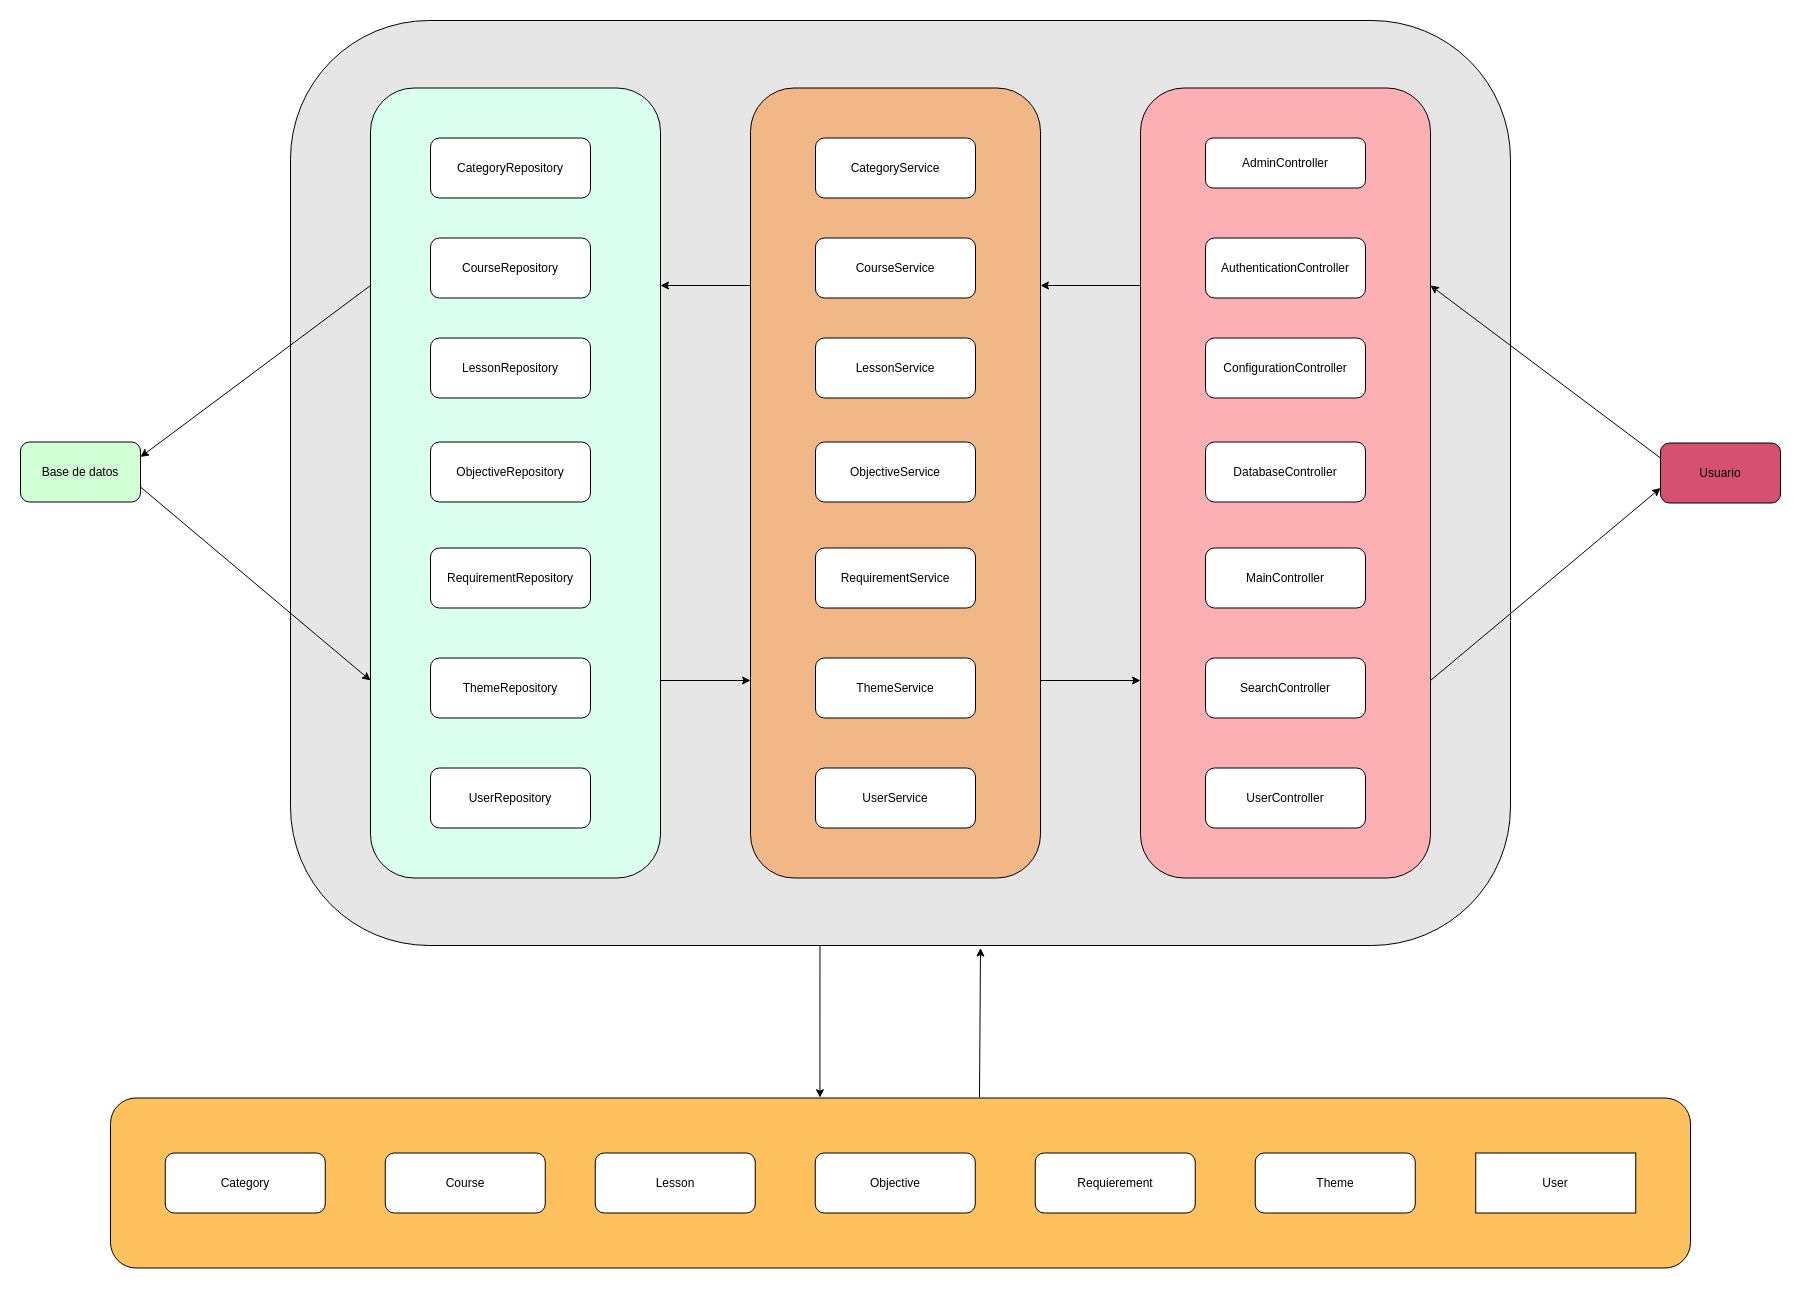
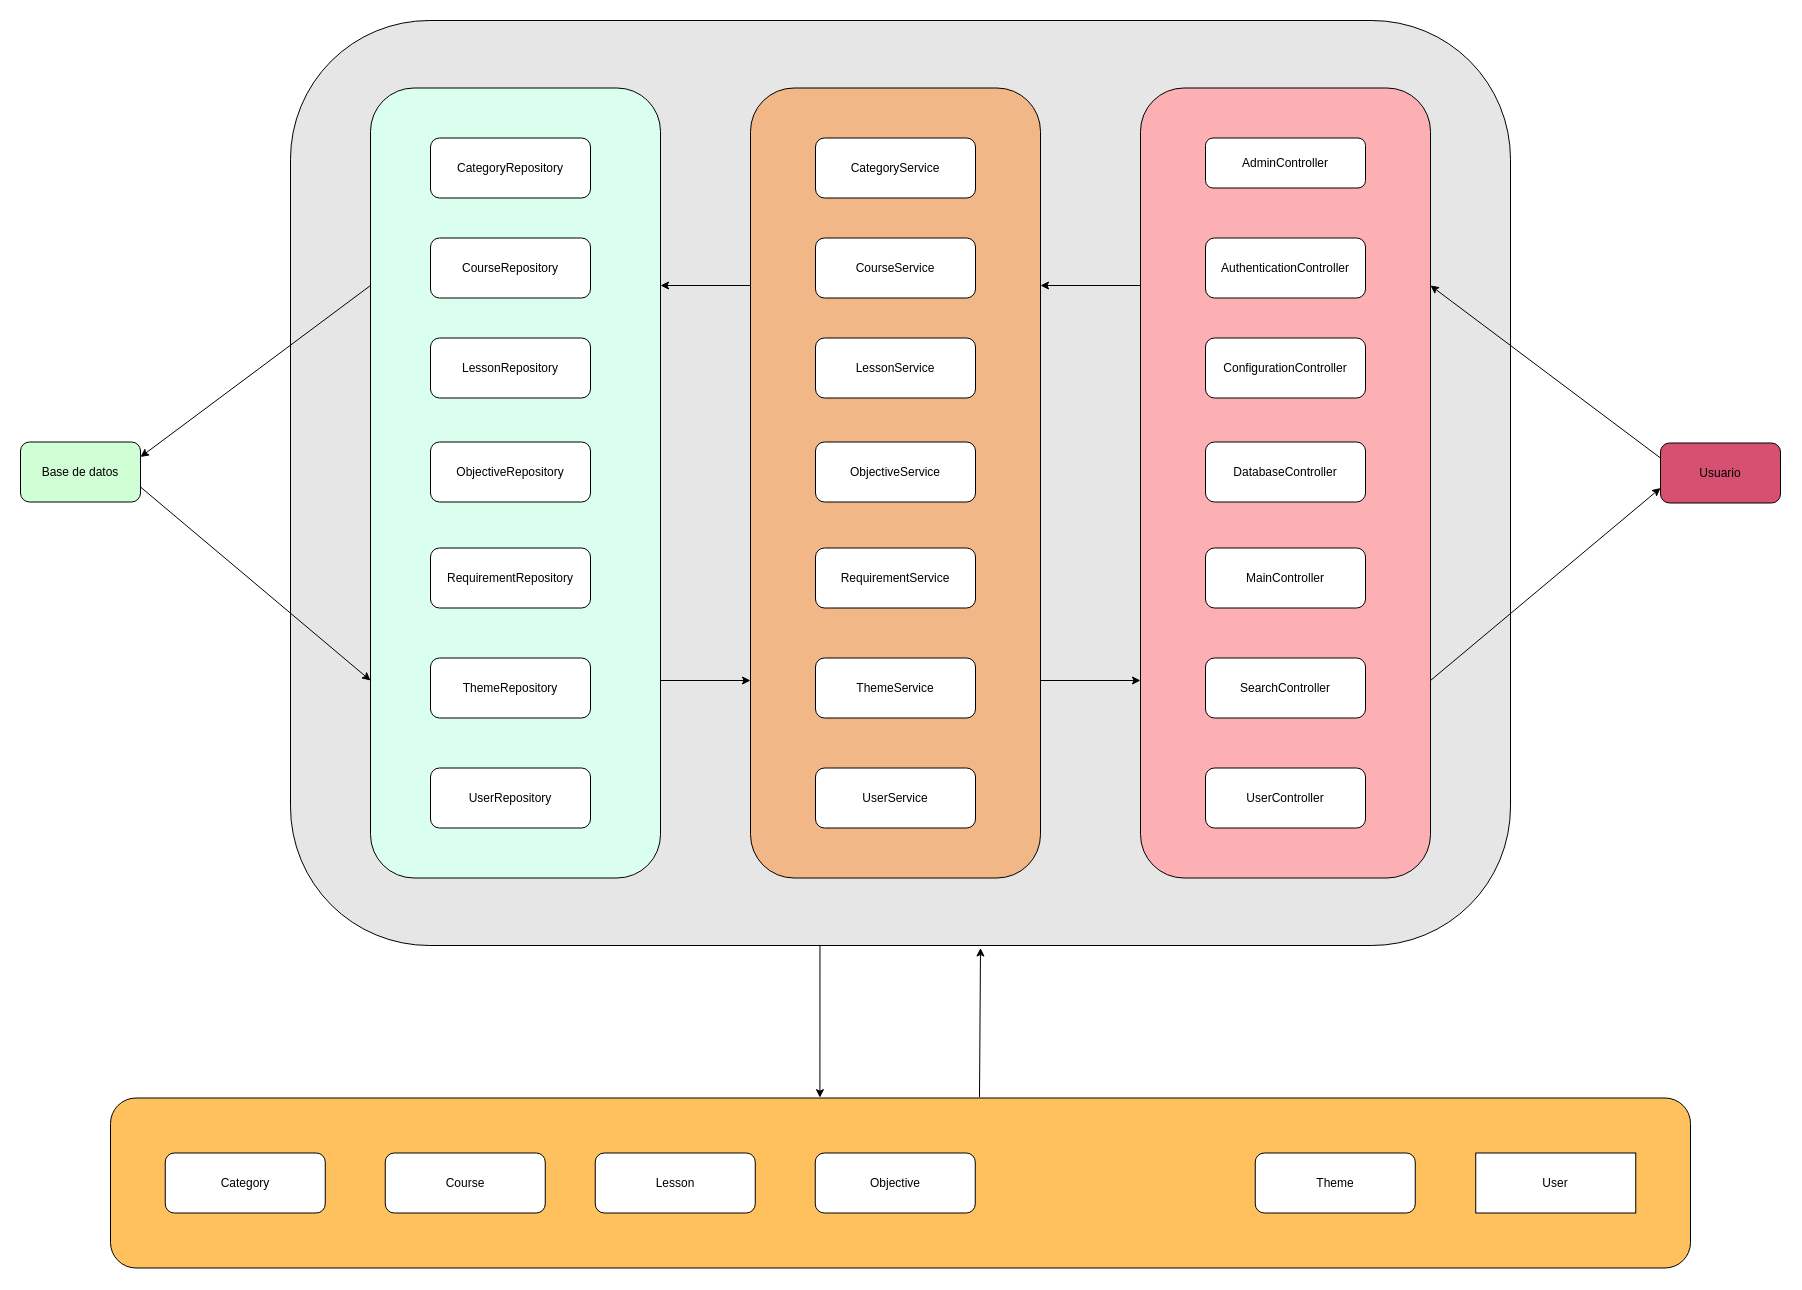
node "Requierement": removed
